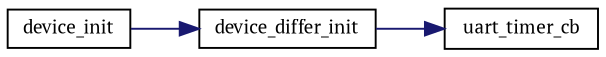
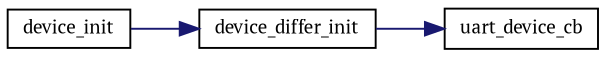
node "uart_timer_cb": label "uart_timer_cb" -> "uart_device_cb"
